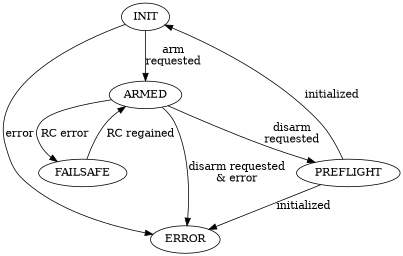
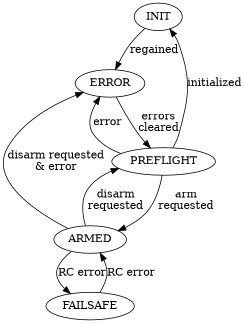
edge "INIT" -> "ARMED": now "PREFLIGHT" -> "ARMED"
edge "ERROR" -> "PREFLIGHT": added, label "errors cleared"
edge "INIT" -> "ERROR": label "error" -> "regained"
edge "FAILSAFE" -> "ARMED": label "RC regained" -> "RC error"
edge "PREFLIGHT" -> "ERROR": label "initialized" -> "error"
